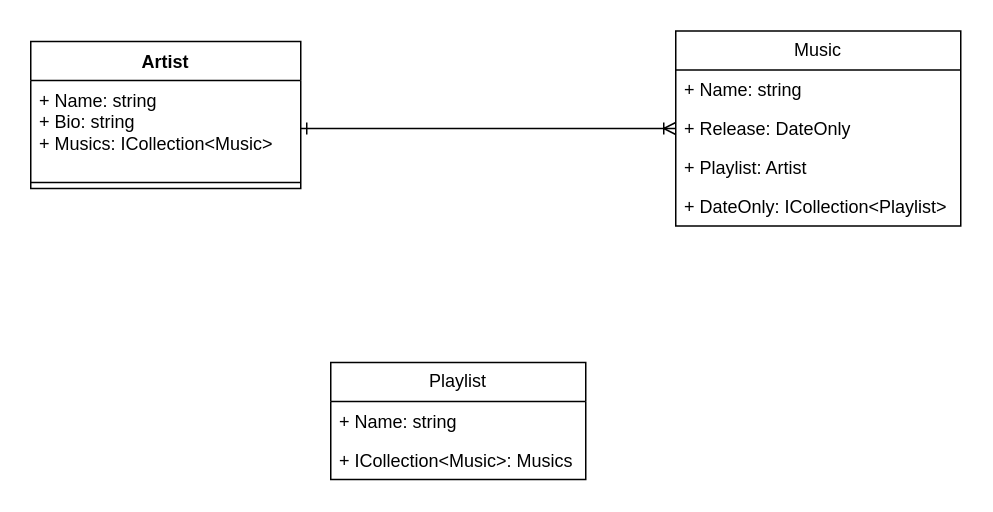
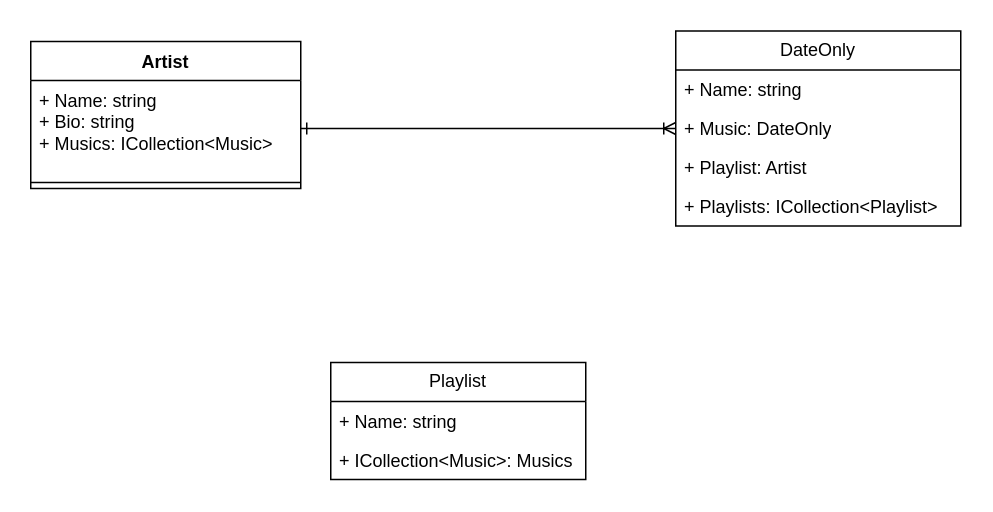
node "Music": label "Music" -> "DateOnly"
node "+ Release: DateOnly": label "+ Release: DateOnly" -> "+ Music: DateOnly"
node "+ DateOnly: ICollection<Playlist>": label "+ DateOnly: ICollection<Playlist>" -> "+ Playlists: ICollection<Playlist>"
